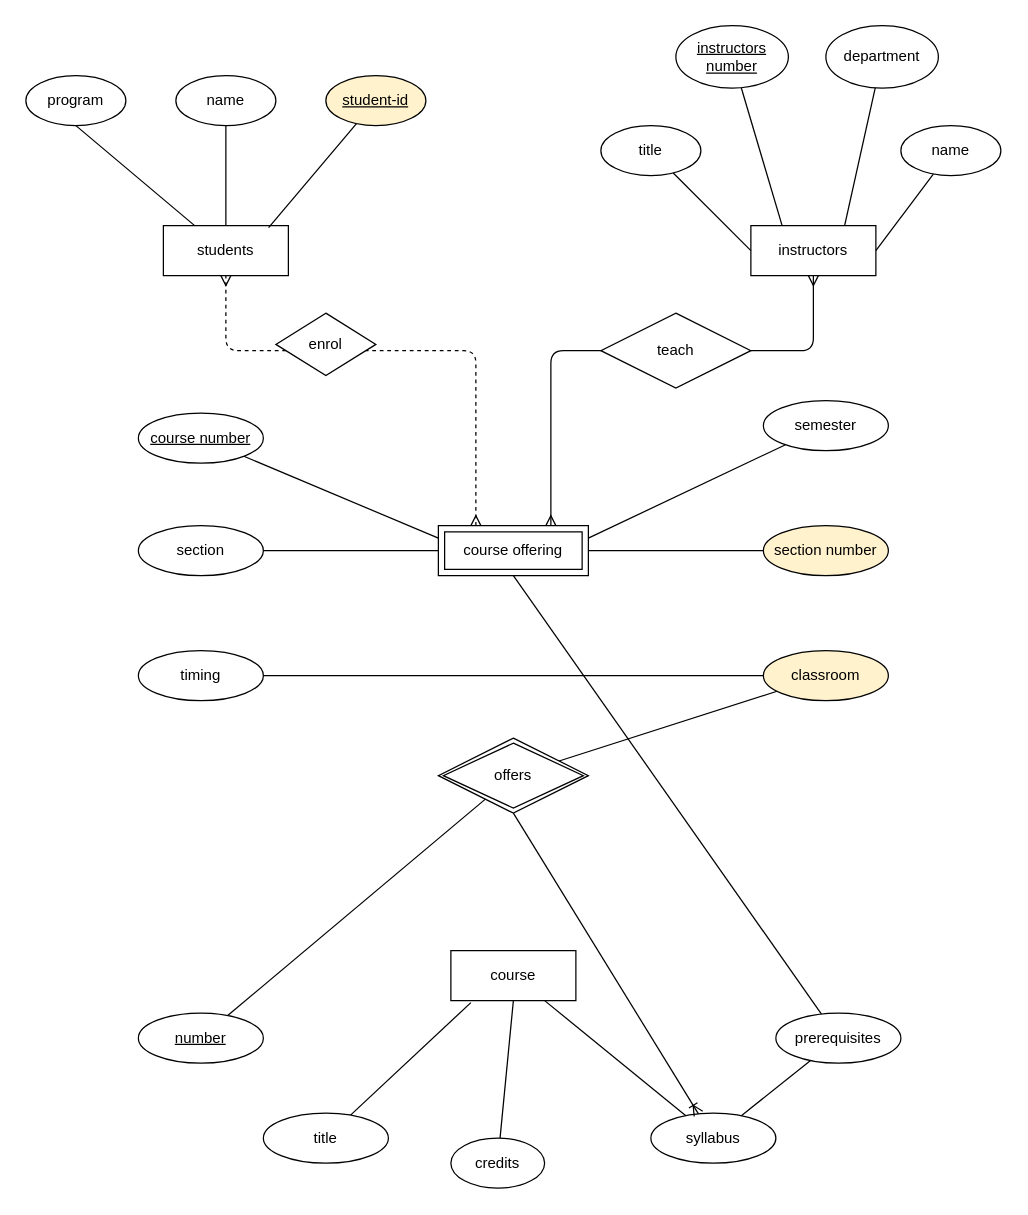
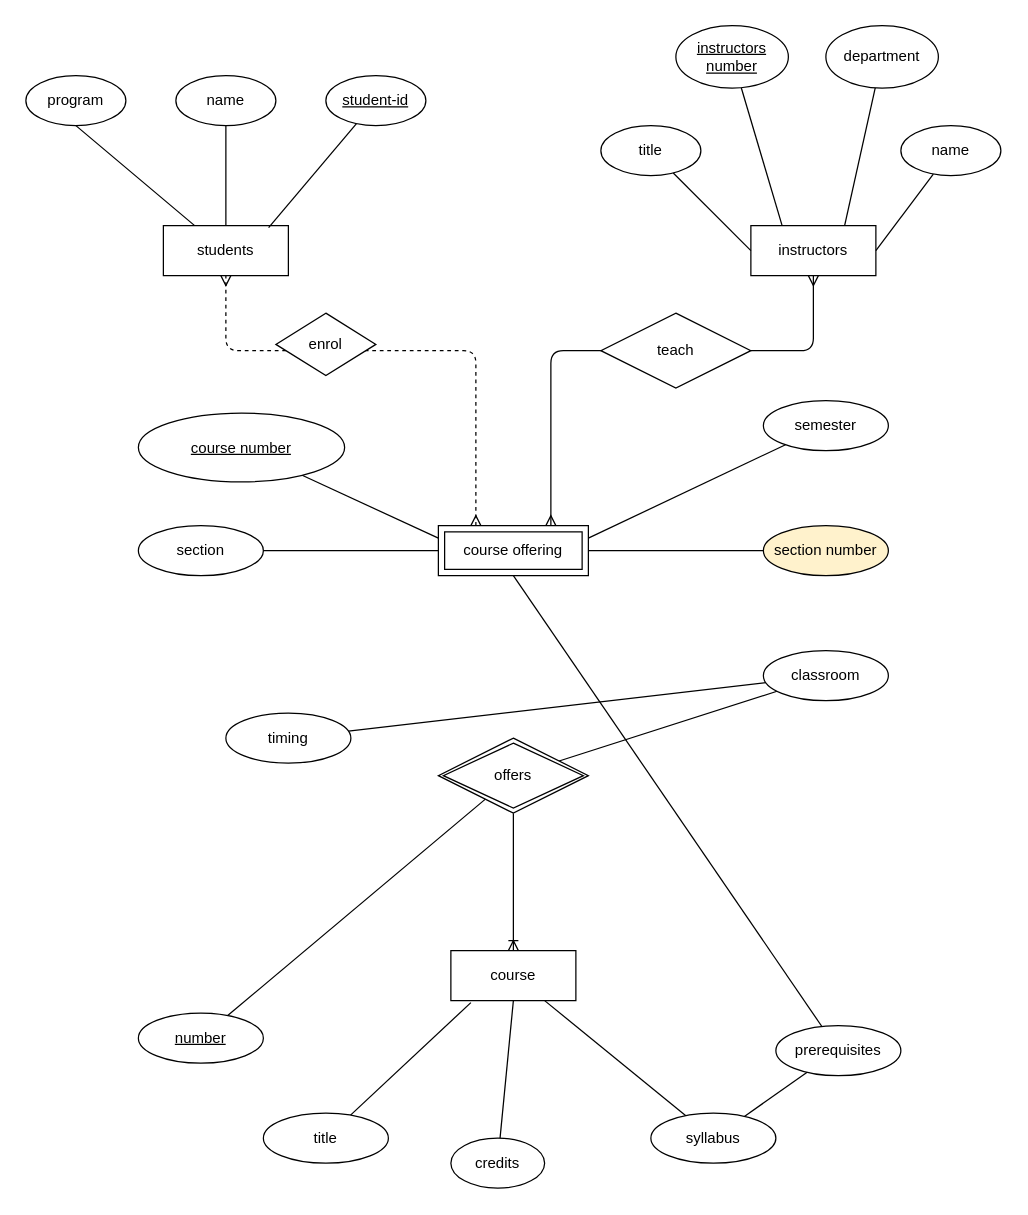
node "student-id": fillcolor #fff2cc -> #ffffff
node "course number": size 125x50 -> 206x69
node "timing": moved (201, 676) -> (288, 738)
node "classroom": fillcolor #fff2cc -> #ffffff
edge "offers" -> "syllabus": now "offers" -> "course"
node "prerequisites": moved (838, 1038) -> (838, 1051)
